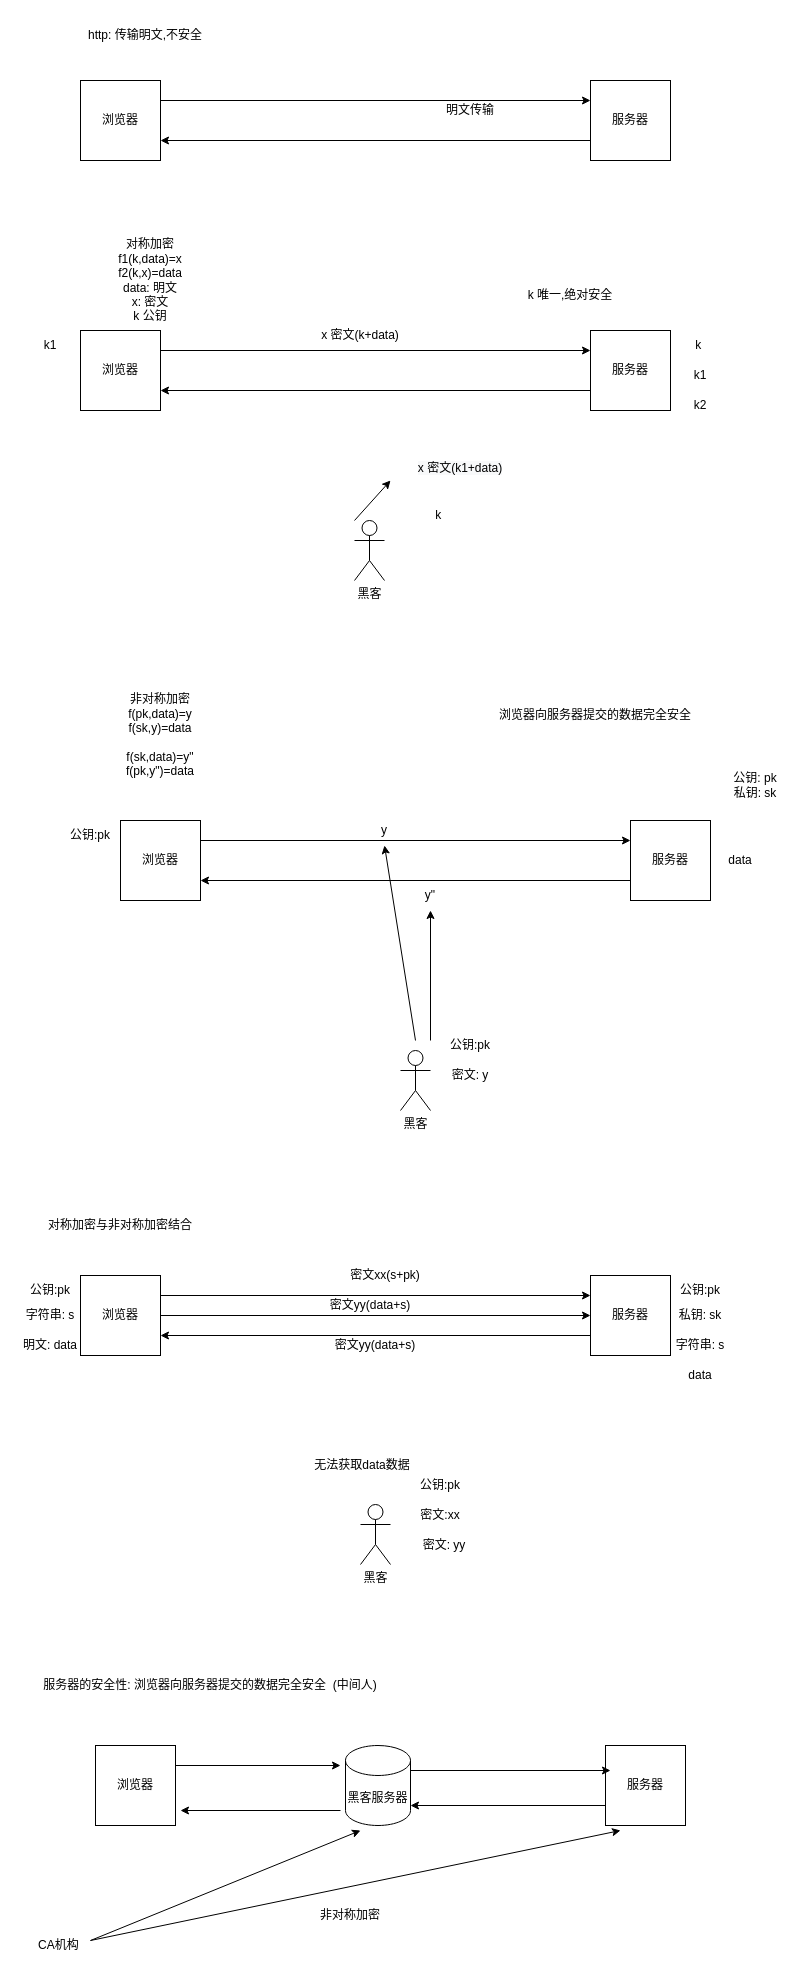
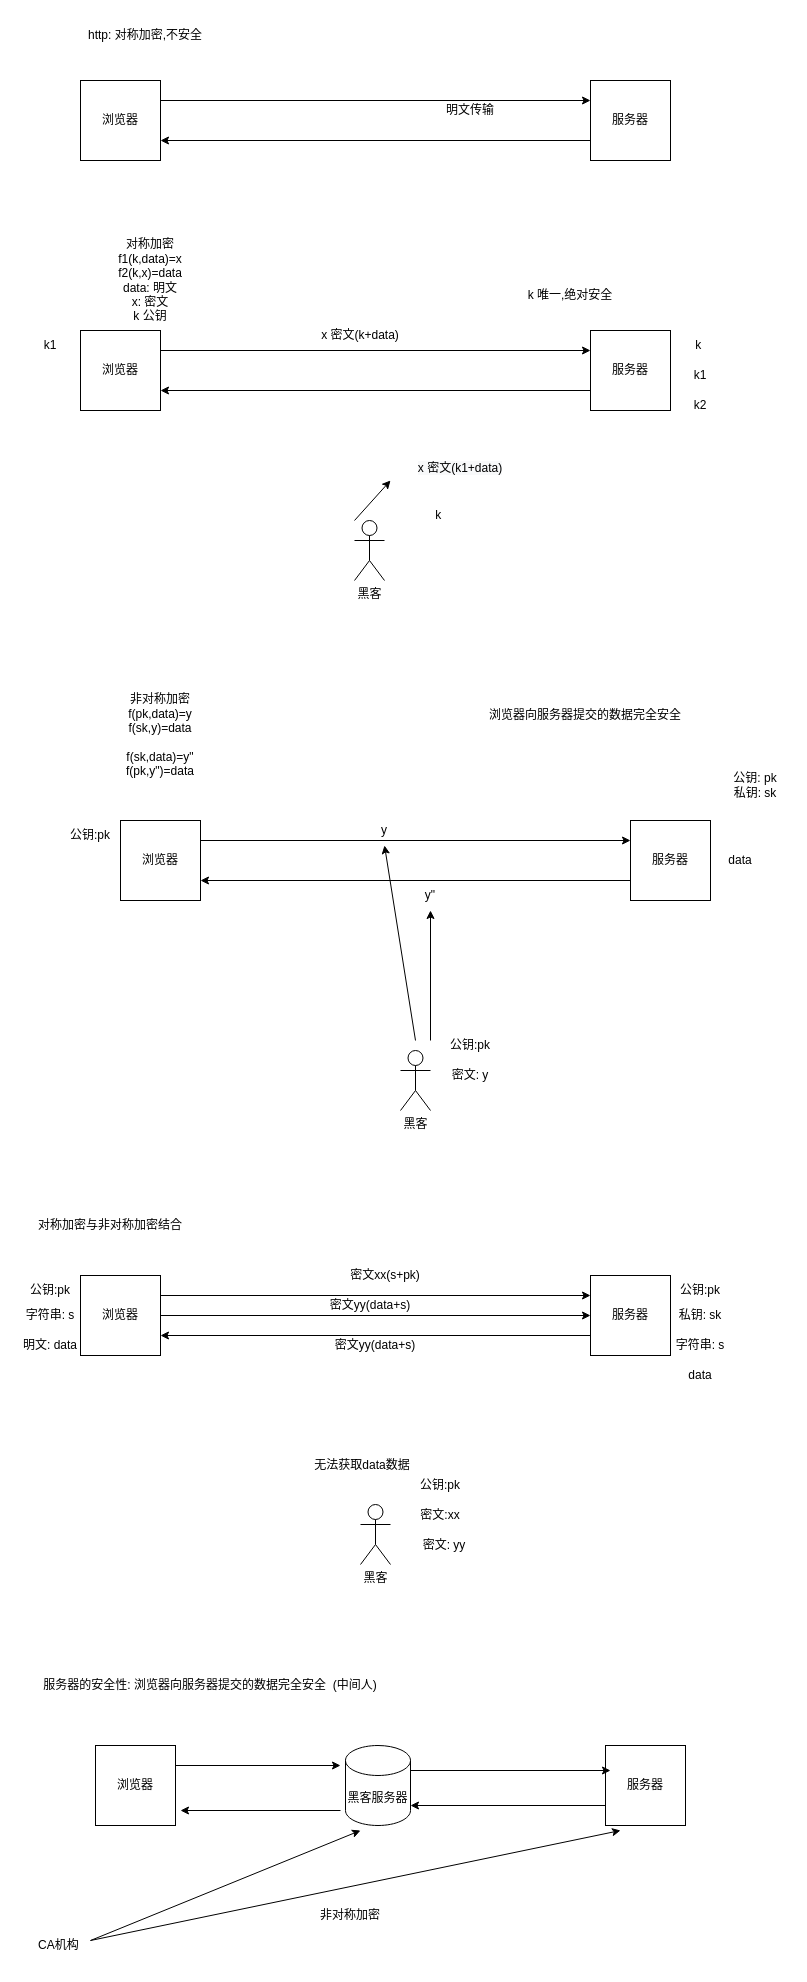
node "http: 传输明文,不安全": label "http: 传输明文,不安全" -> "http: 对称加密,不安全"
node "浏览器向服务器提交的数据完全安全": moved (596, 716) -> (586, 716)
node "对称加密与非对称加密结合": moved (121, 1226) -> (111, 1226)
